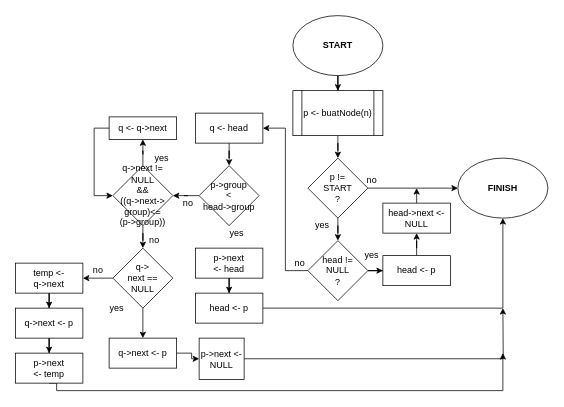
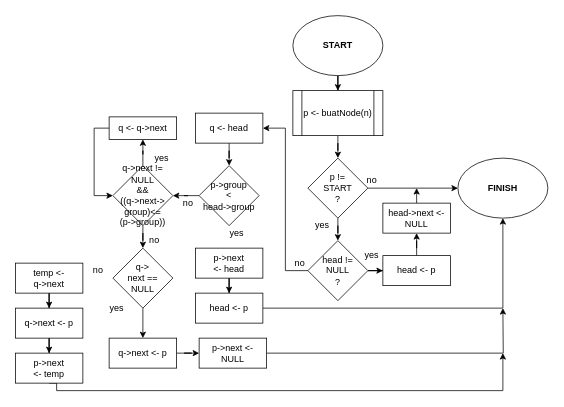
edge "q-> next == NULL" -> "temp <- q->next": removed
node "p->next <- NULL": size 45x41 -> 68x30
